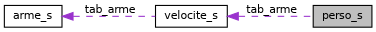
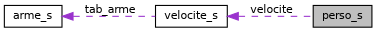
edge "perso_s" -> "velocite_s": label " tab_arme" -> " velocite"
